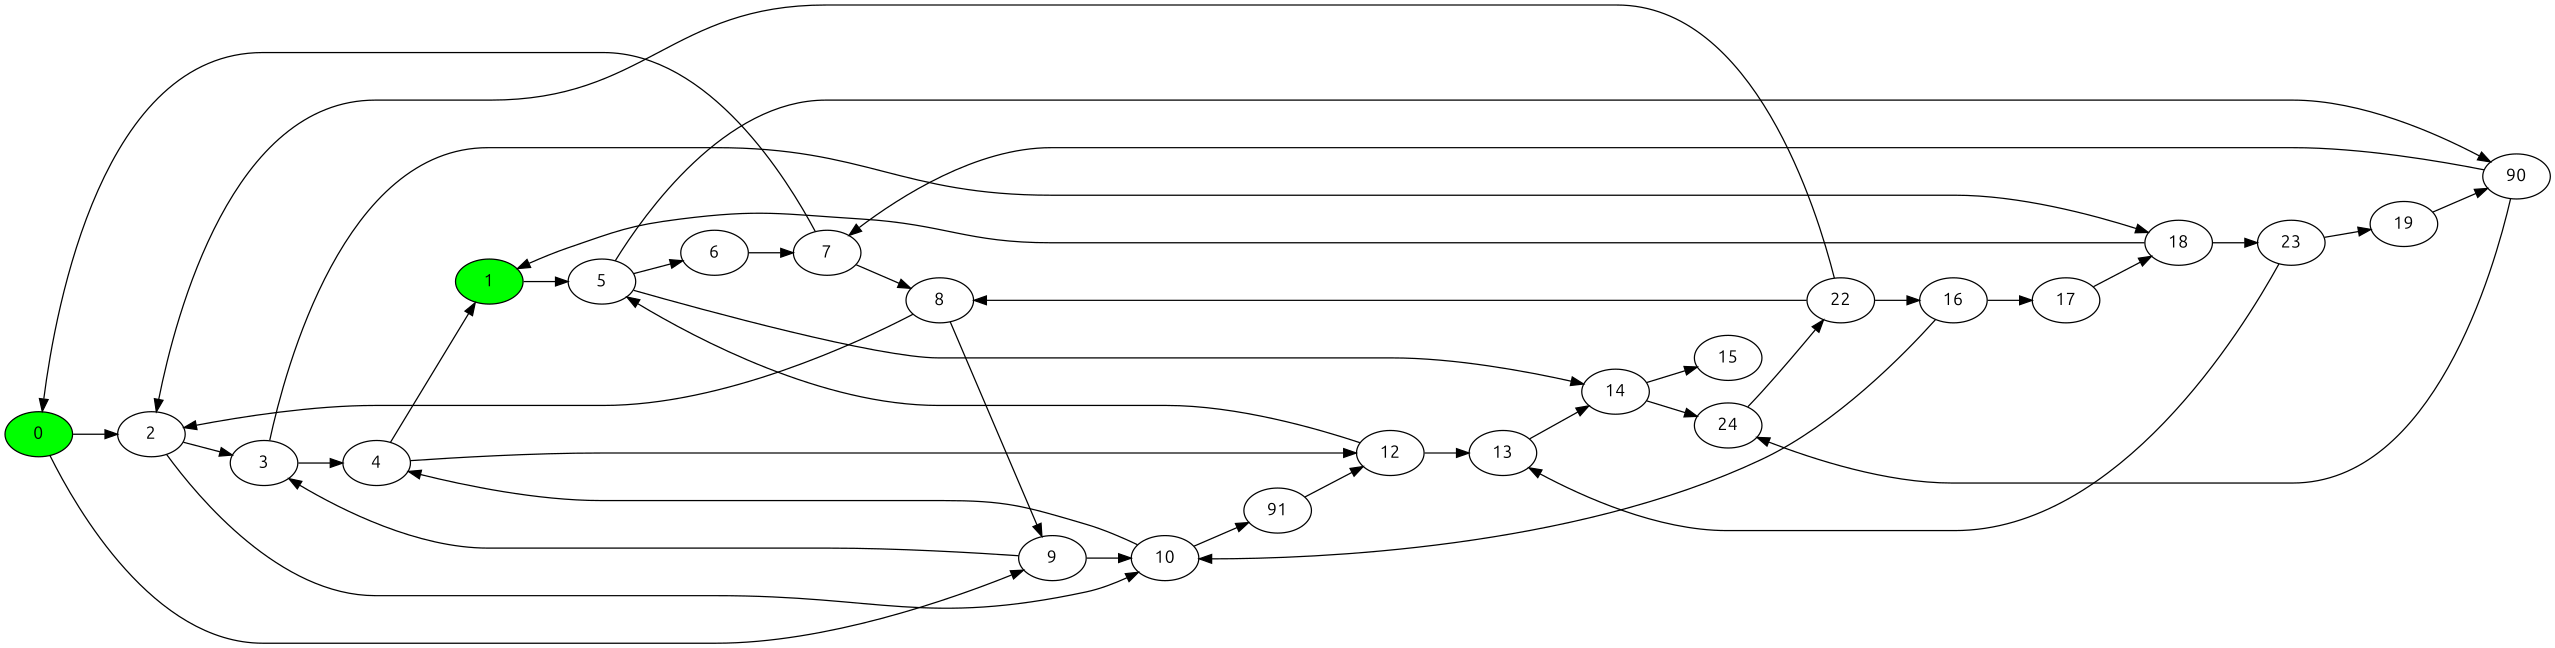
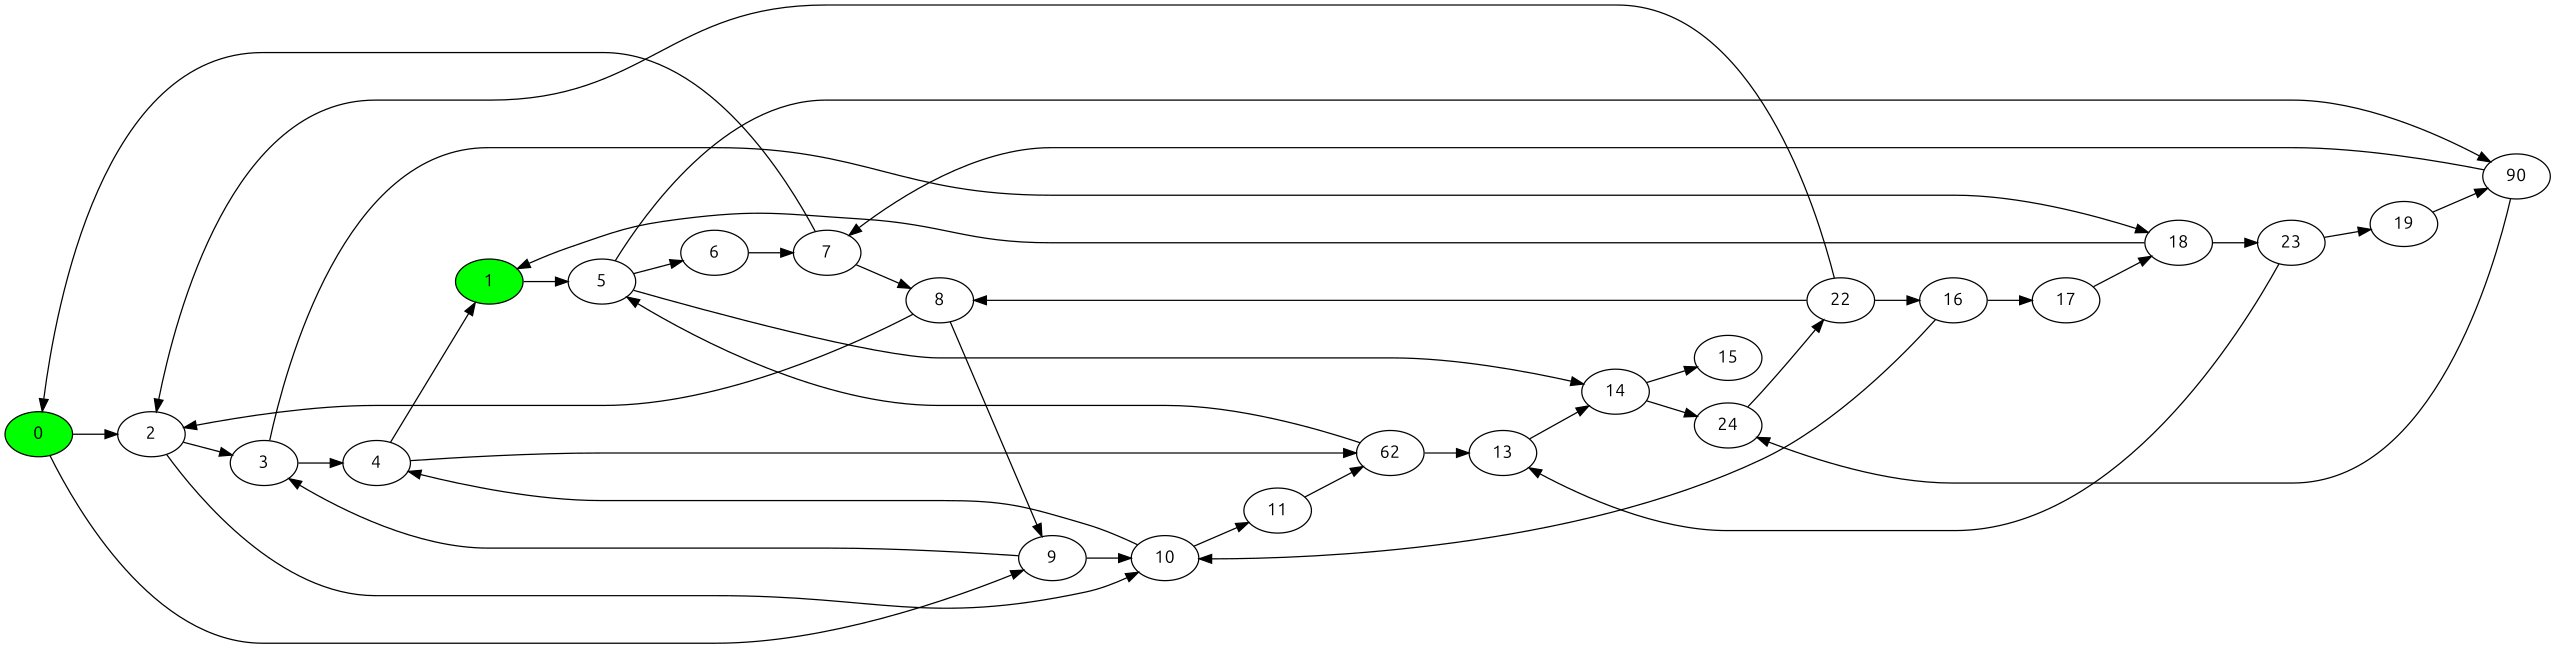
node "12": label "12" -> "62"
node "91": label "91" -> "11"
